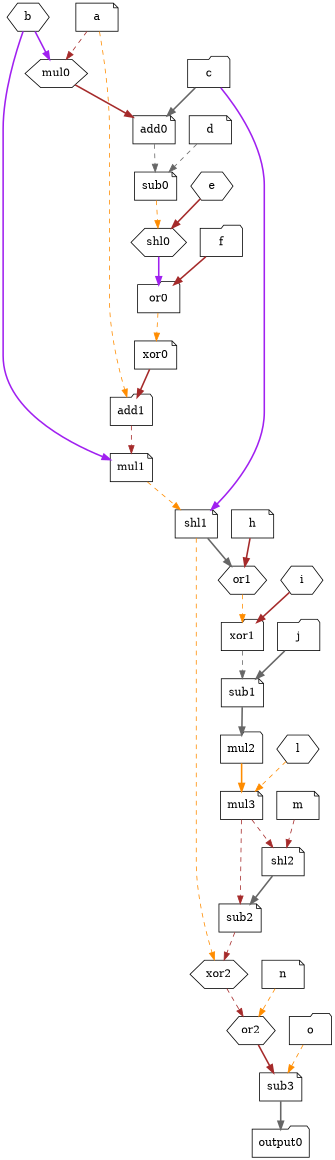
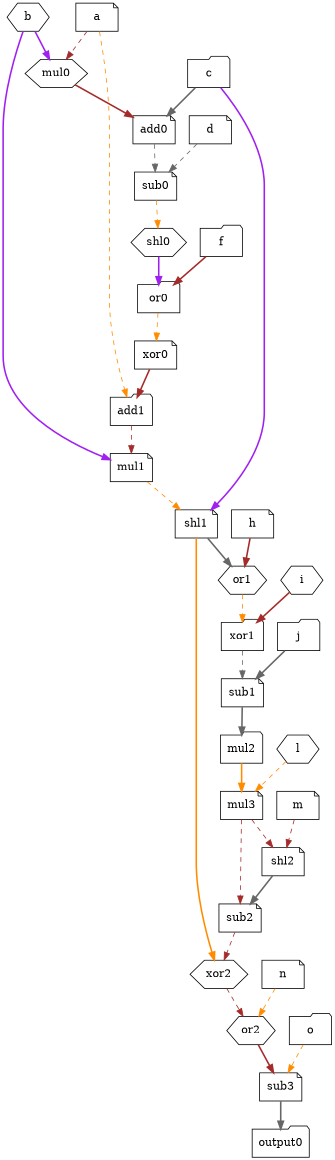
node "e": removed
edge "shl1" -> "xor2": style dashed -> bold
